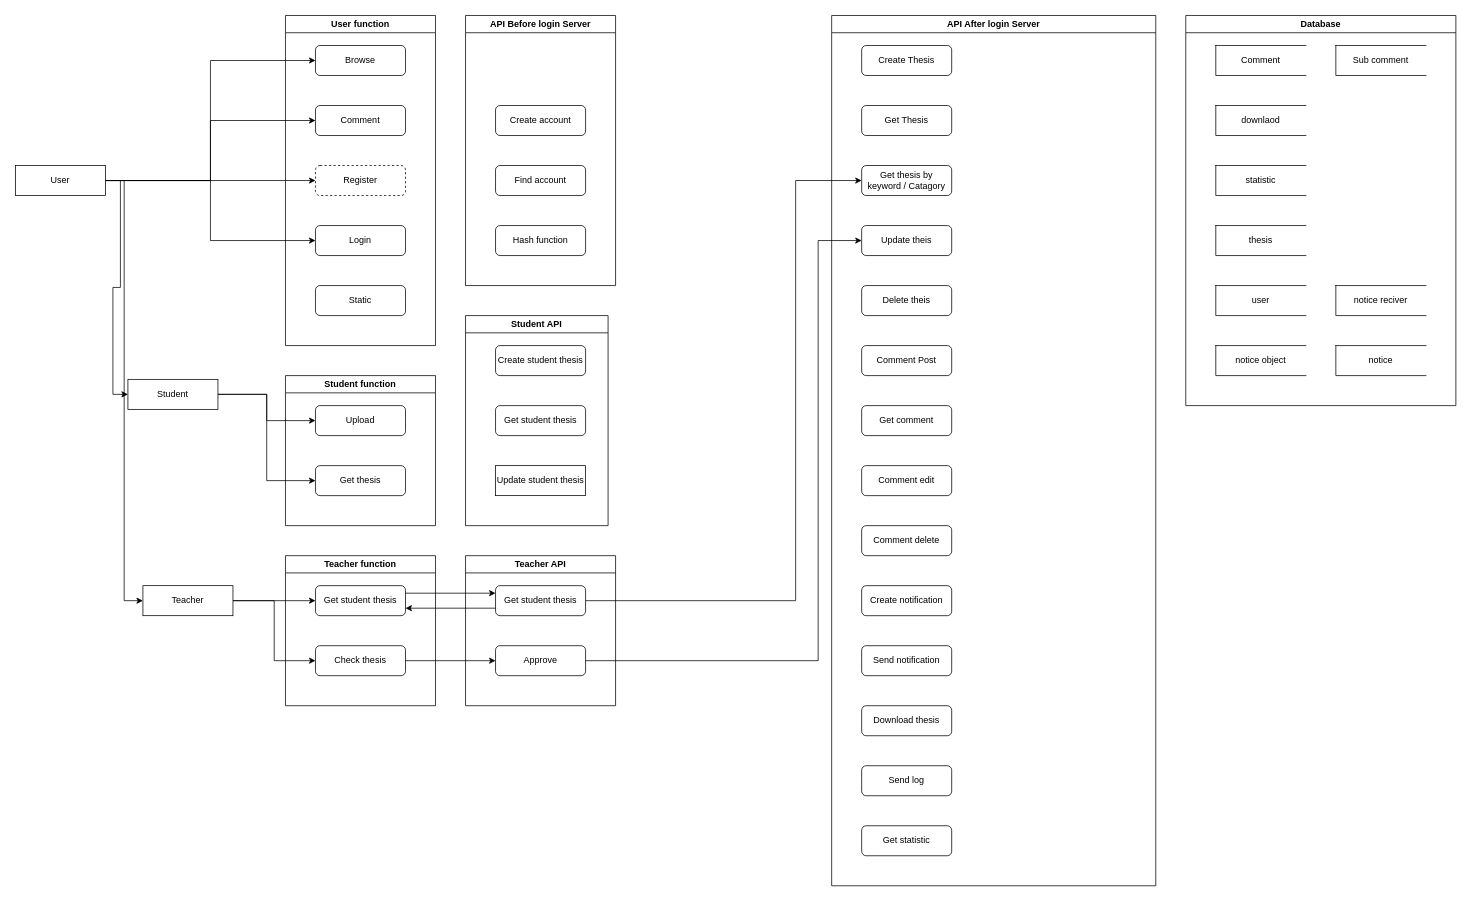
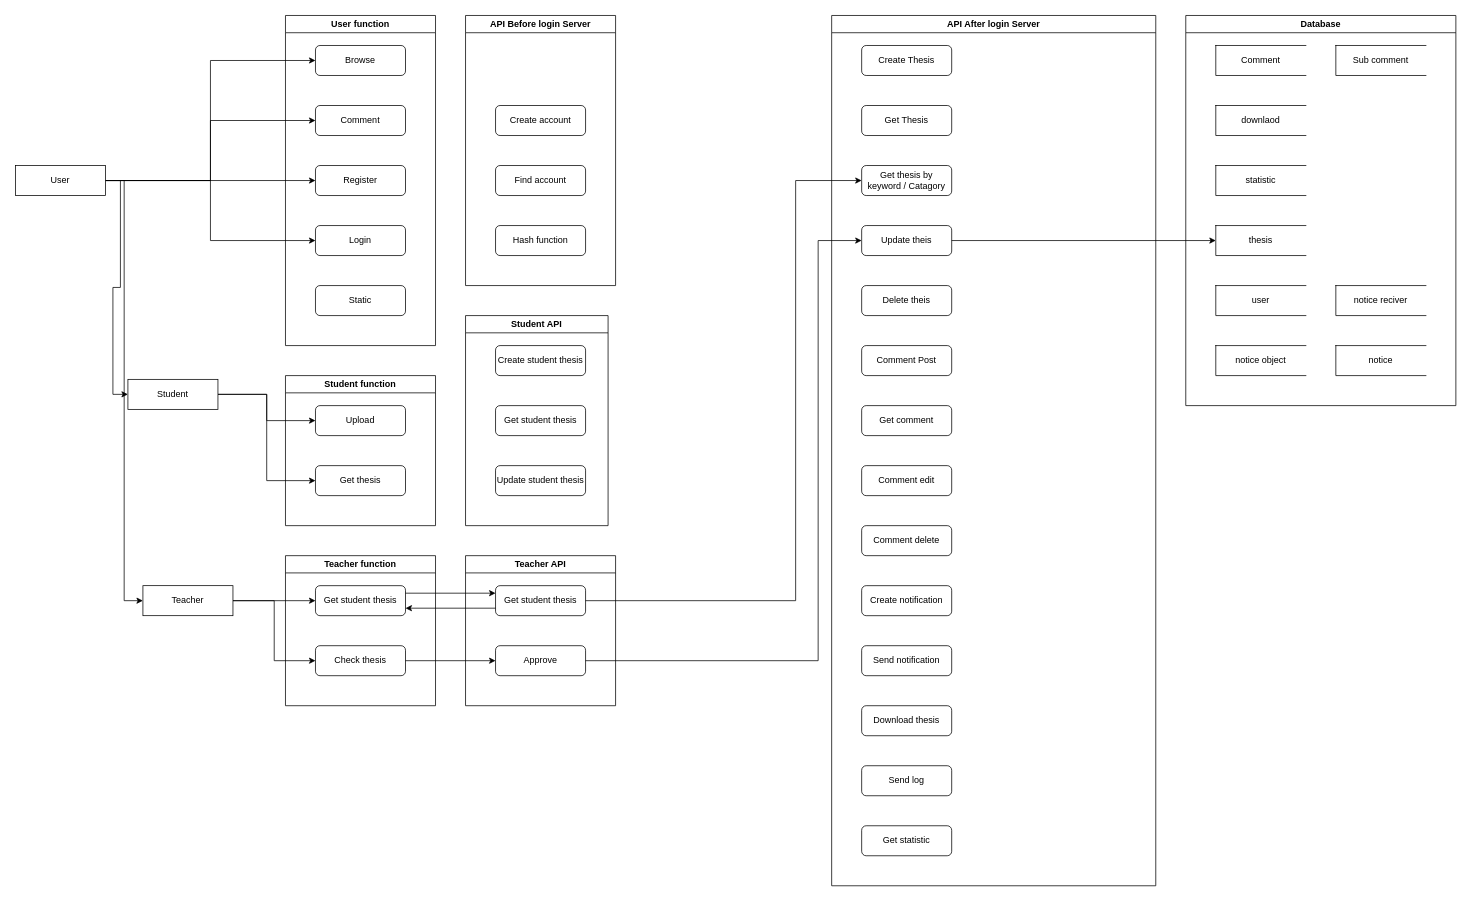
node "Register": style dashed -> solid
edge "Update theis" -> "thesis": added
node "Update student thesis": shape rectangle -> rounded rectangle
